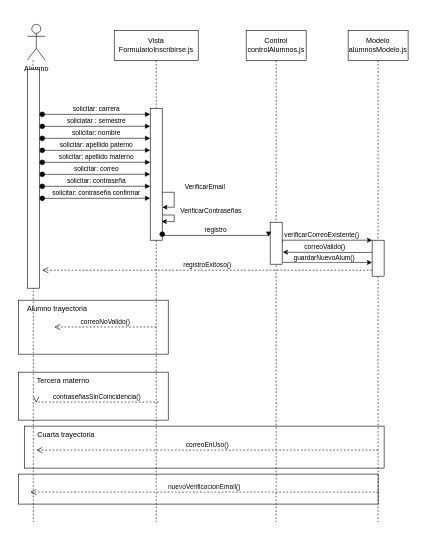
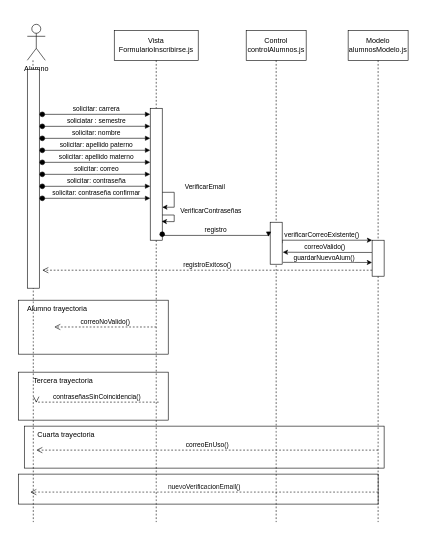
node "Tercera materno": label "Tercera materno" -> "Tercera trayectoria"
